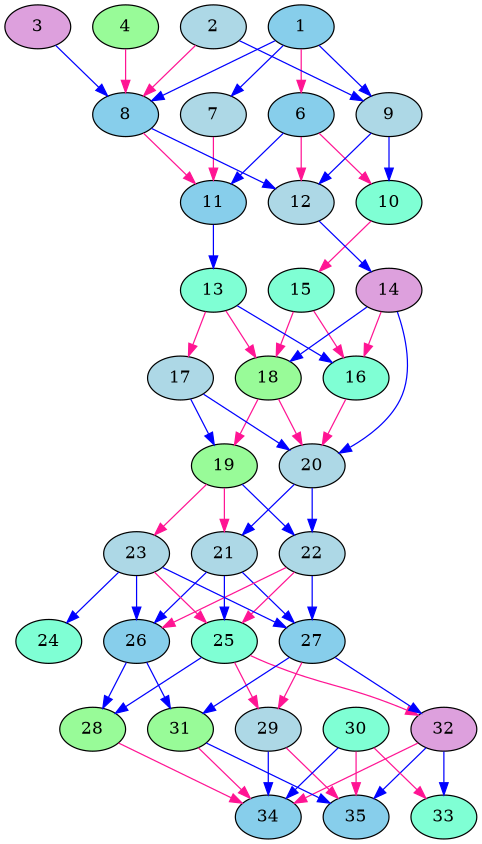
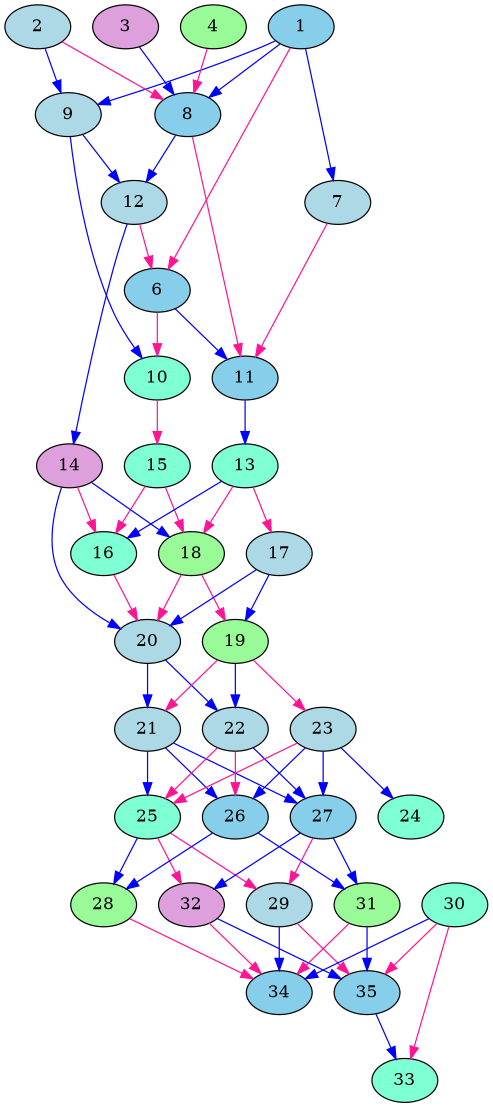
edge "6" -> "12": reversed
edge "32" -> "33": now "35" -> "33"
